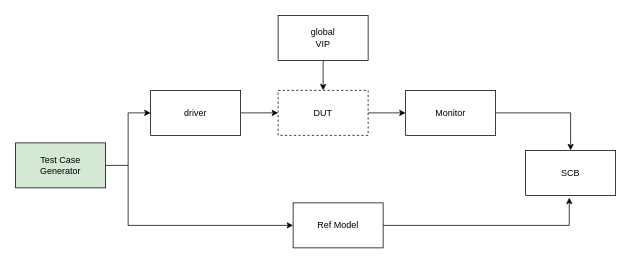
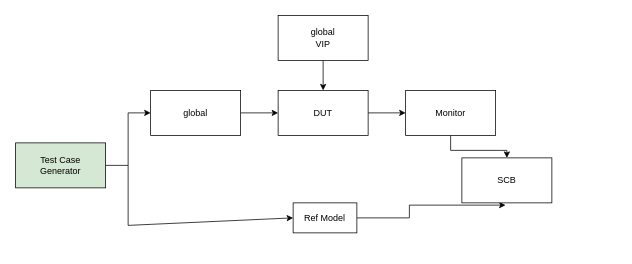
node "driver": label "driver" -> "global"
node "DUT": style dashed -> solid
node "SCB": moved (570, 173) -> (507, 180)
node "Ref Model": size 90x45 -> 64x30
